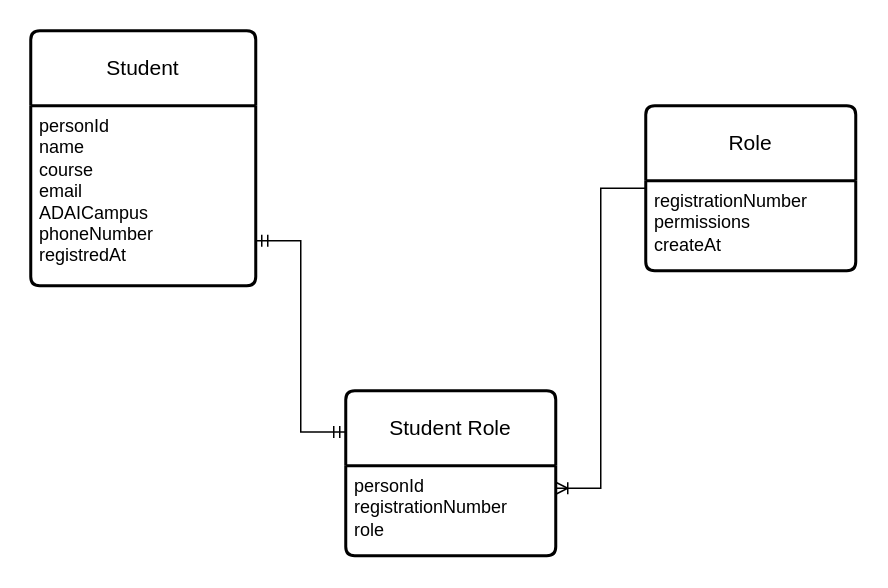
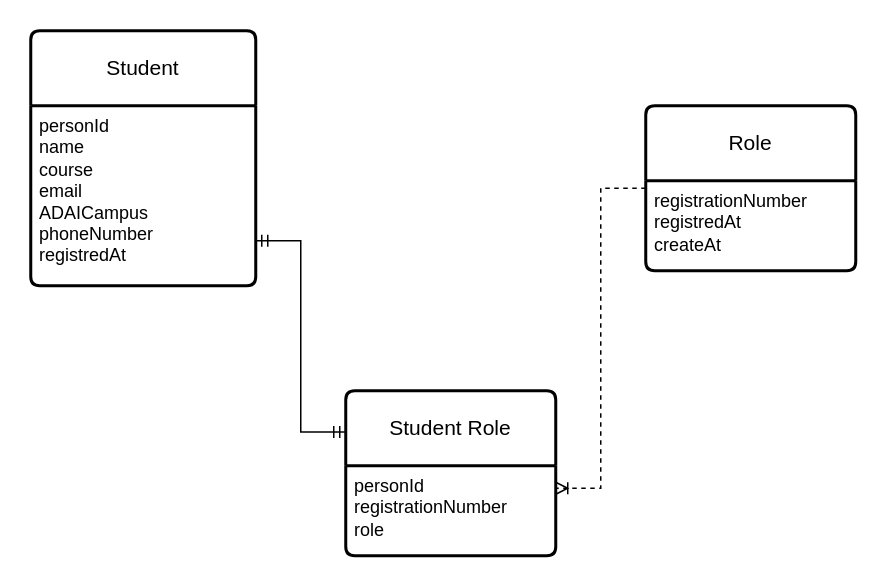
node "registrationNumber permissions createAt": label "registrationNumber permissions createAt" -> "registrationNumber registredAt createAt"
edge "Role" -> "personId registrationNumber role": style solid -> dashed
